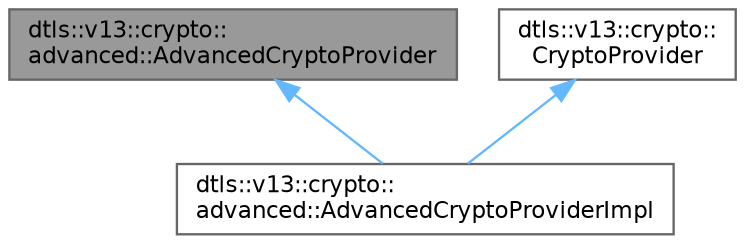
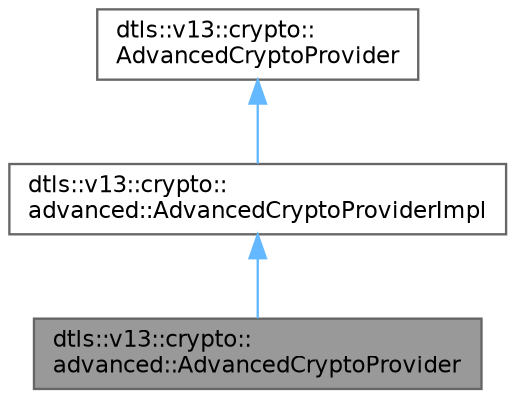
node "dtls::v13::crypto:: CryptoProvider": label "dtls::v13::crypto:: CryptoProvider" -> "dtls::v13::crypto:: AdvancedCryptoProvider"
edge "dtls::v13::crypto:: advanced::AdvancedCryptoProviderImpl" -> "dtls::v13::crypto:: advanced::AdvancedCryptoProvider": reversed
